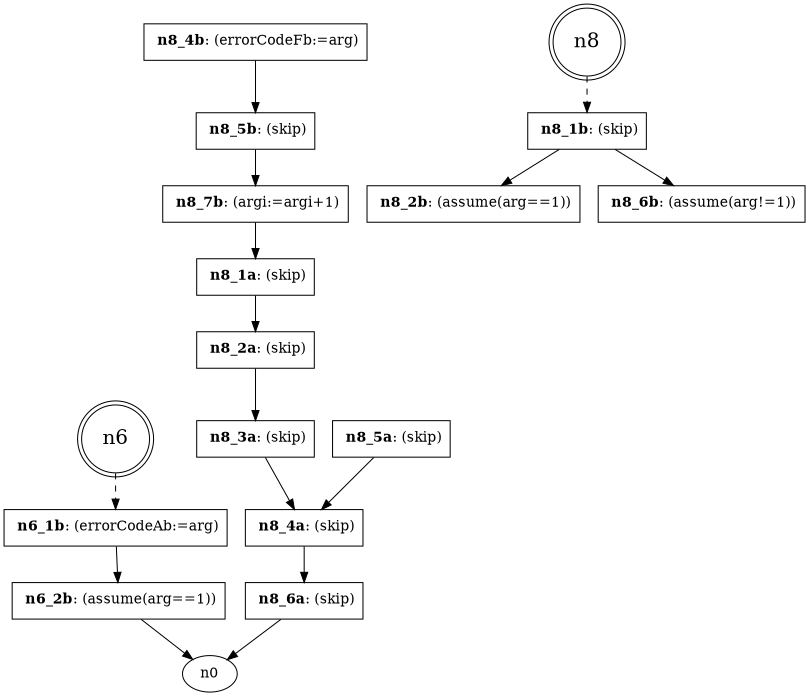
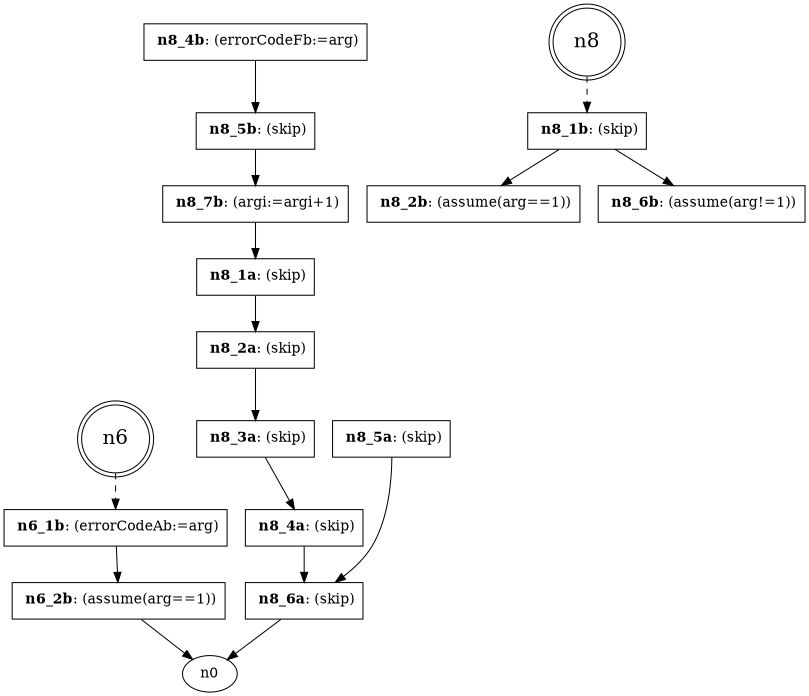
edge "n8_5a" -> "n8_4a": now "n8_5a" -> "n8_6a"
